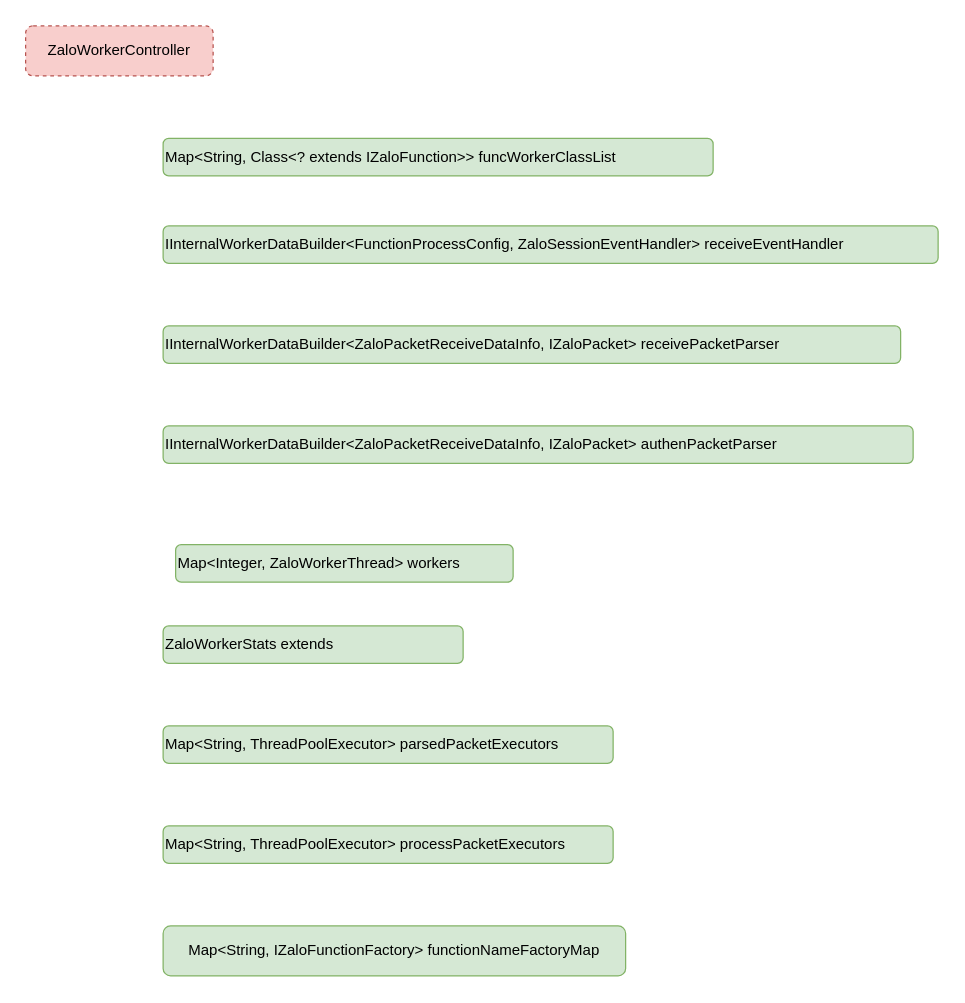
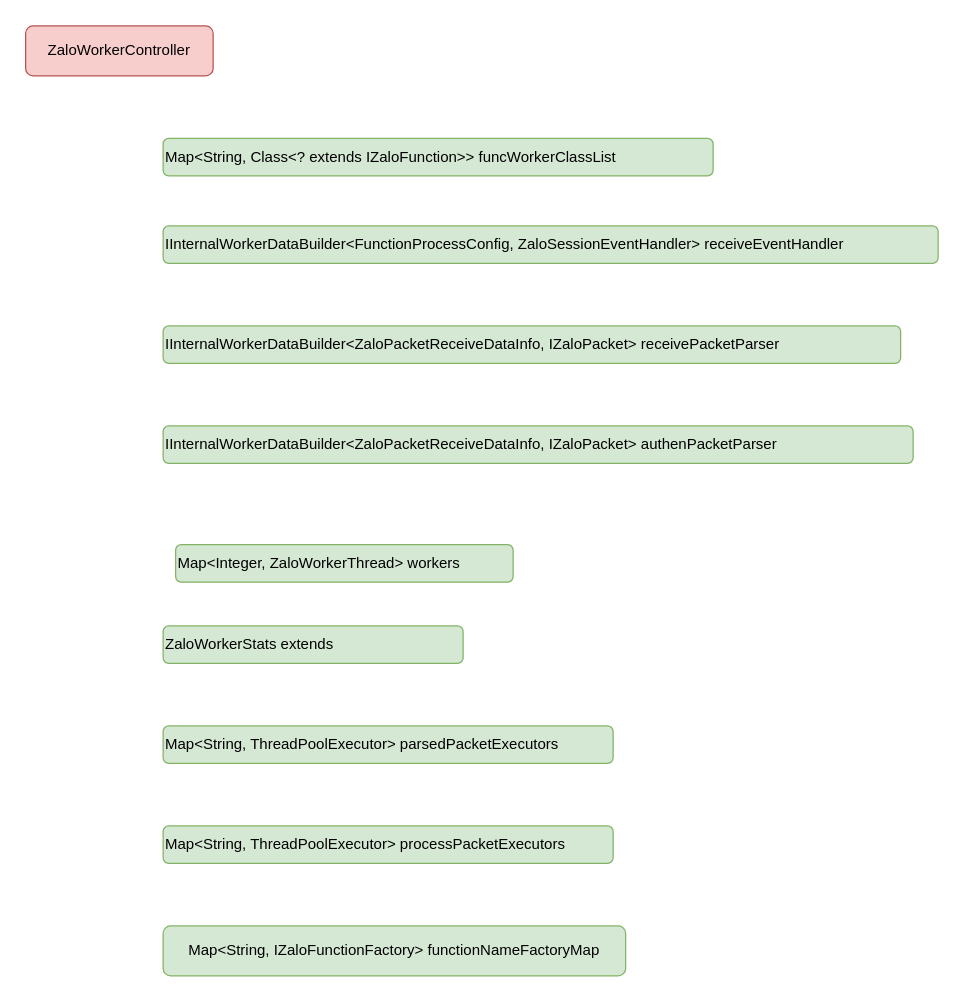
node "ZaloWorkerController": style dashed -> solid
